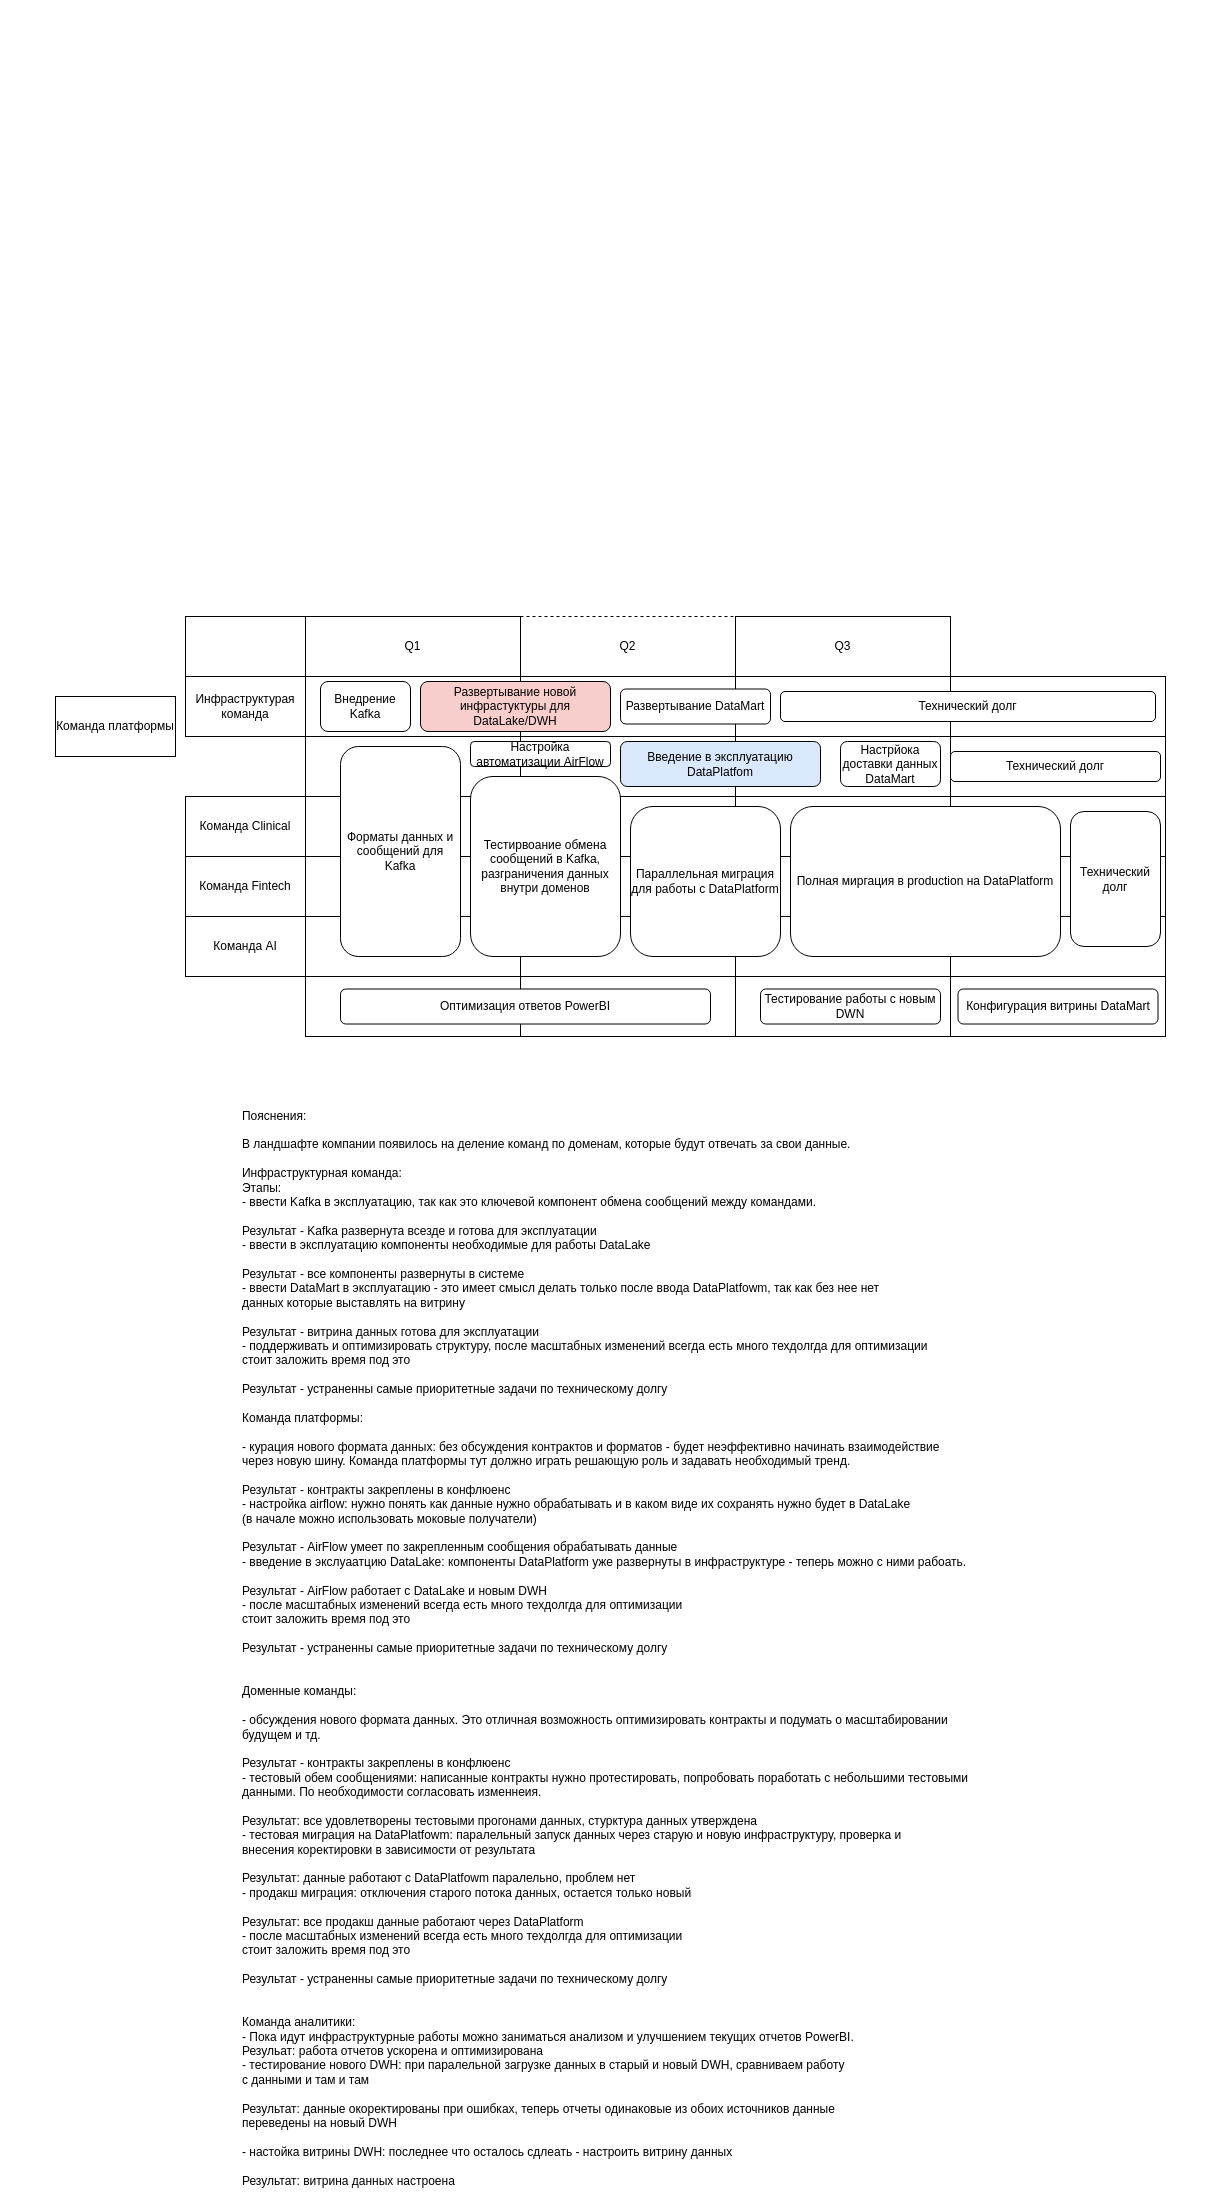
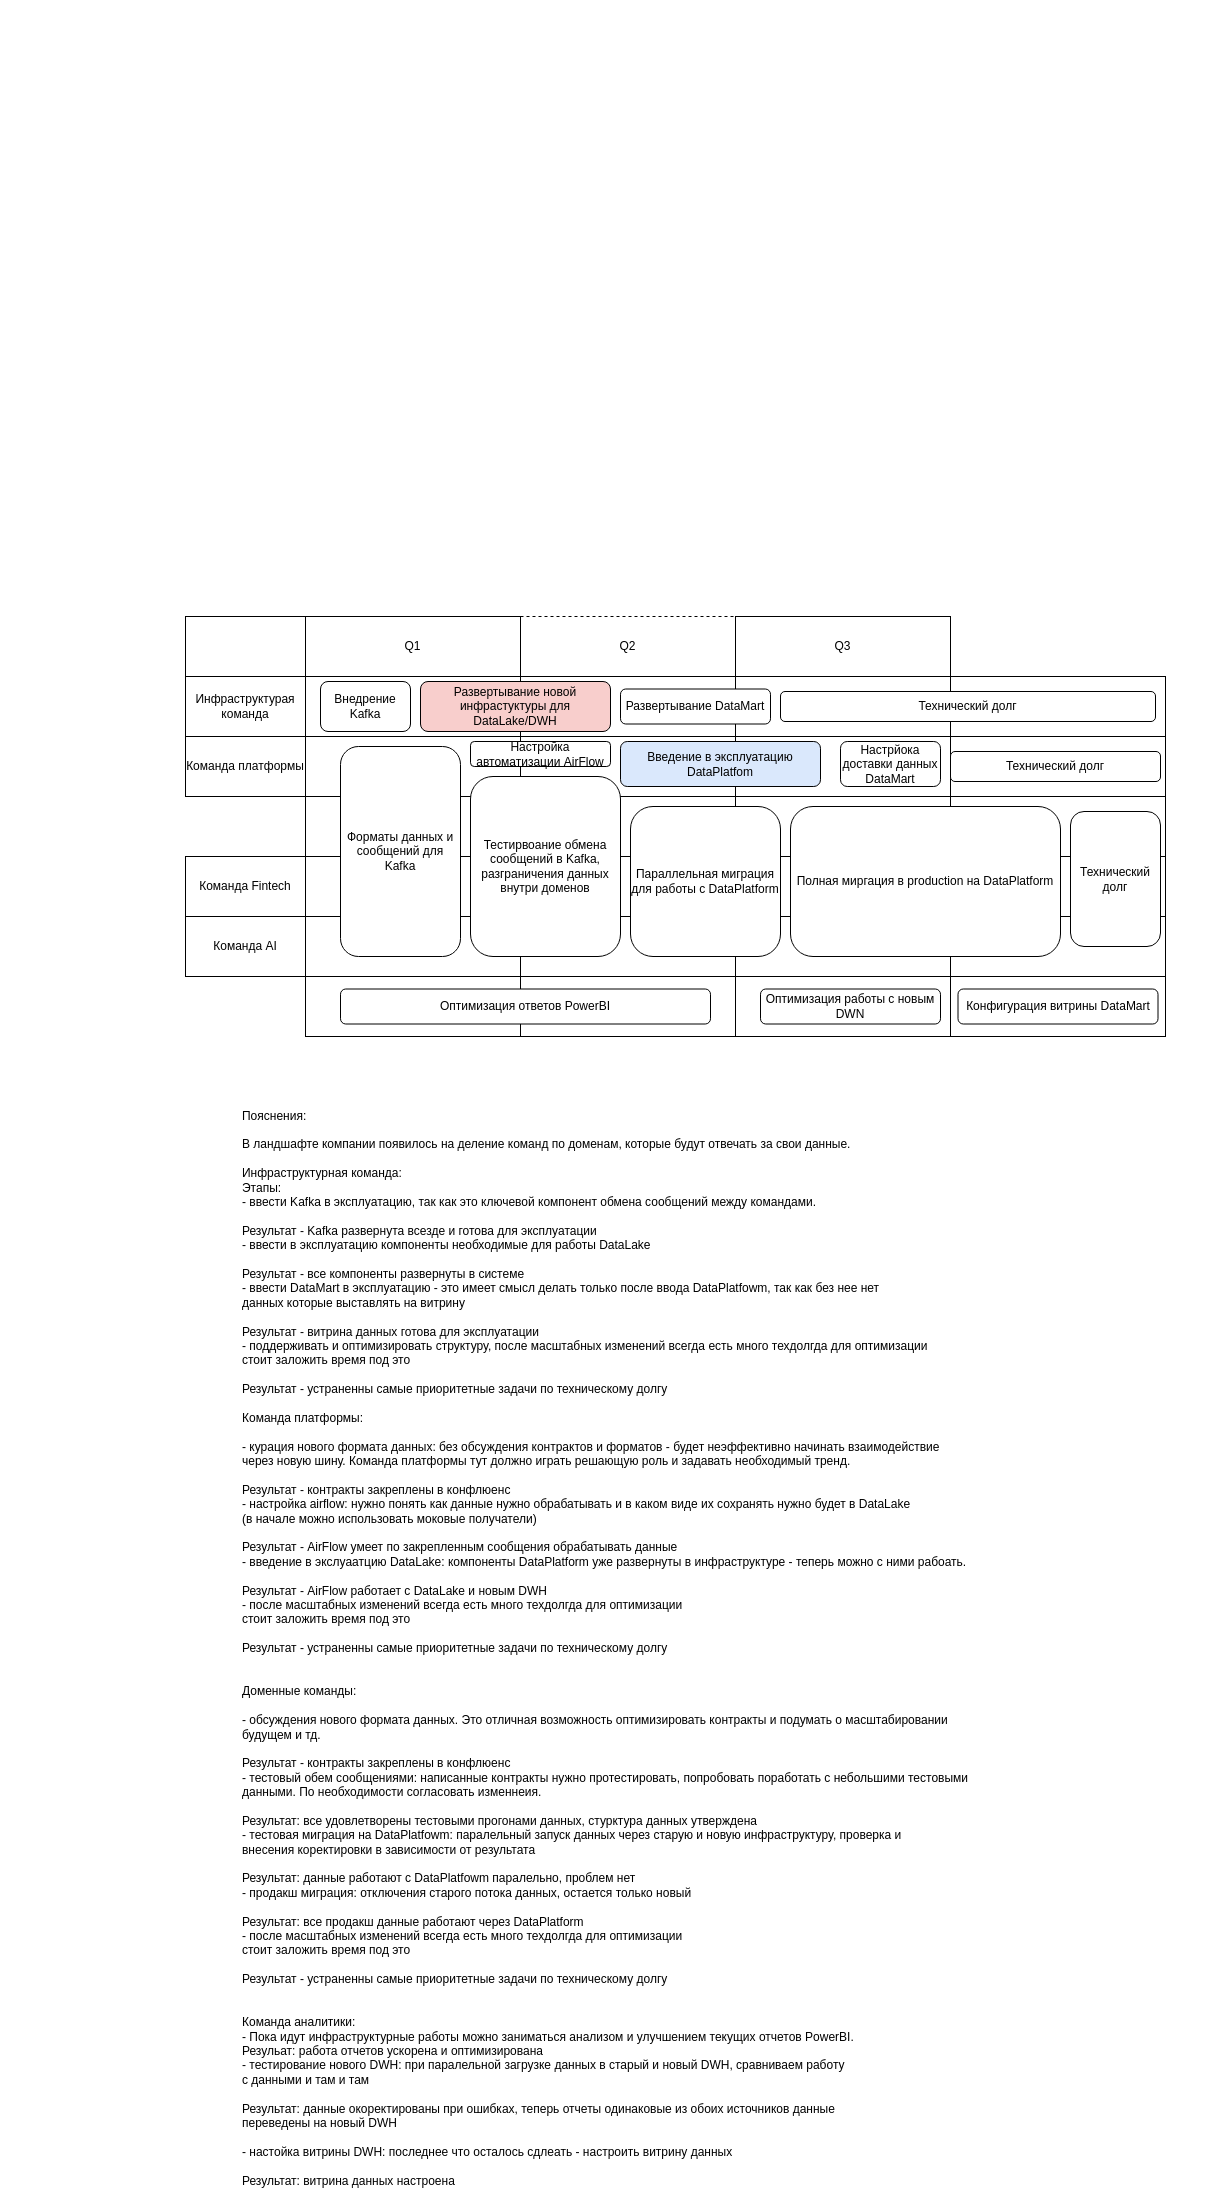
node "Команда платформы": moved (116, 727) -> (246, 767)
node "Команда Clinical": removed
node "Тестирование работы с новым DWN": label "Тестирование работы с новым DWN" -> "Оптимизация работы с новым DWN"
